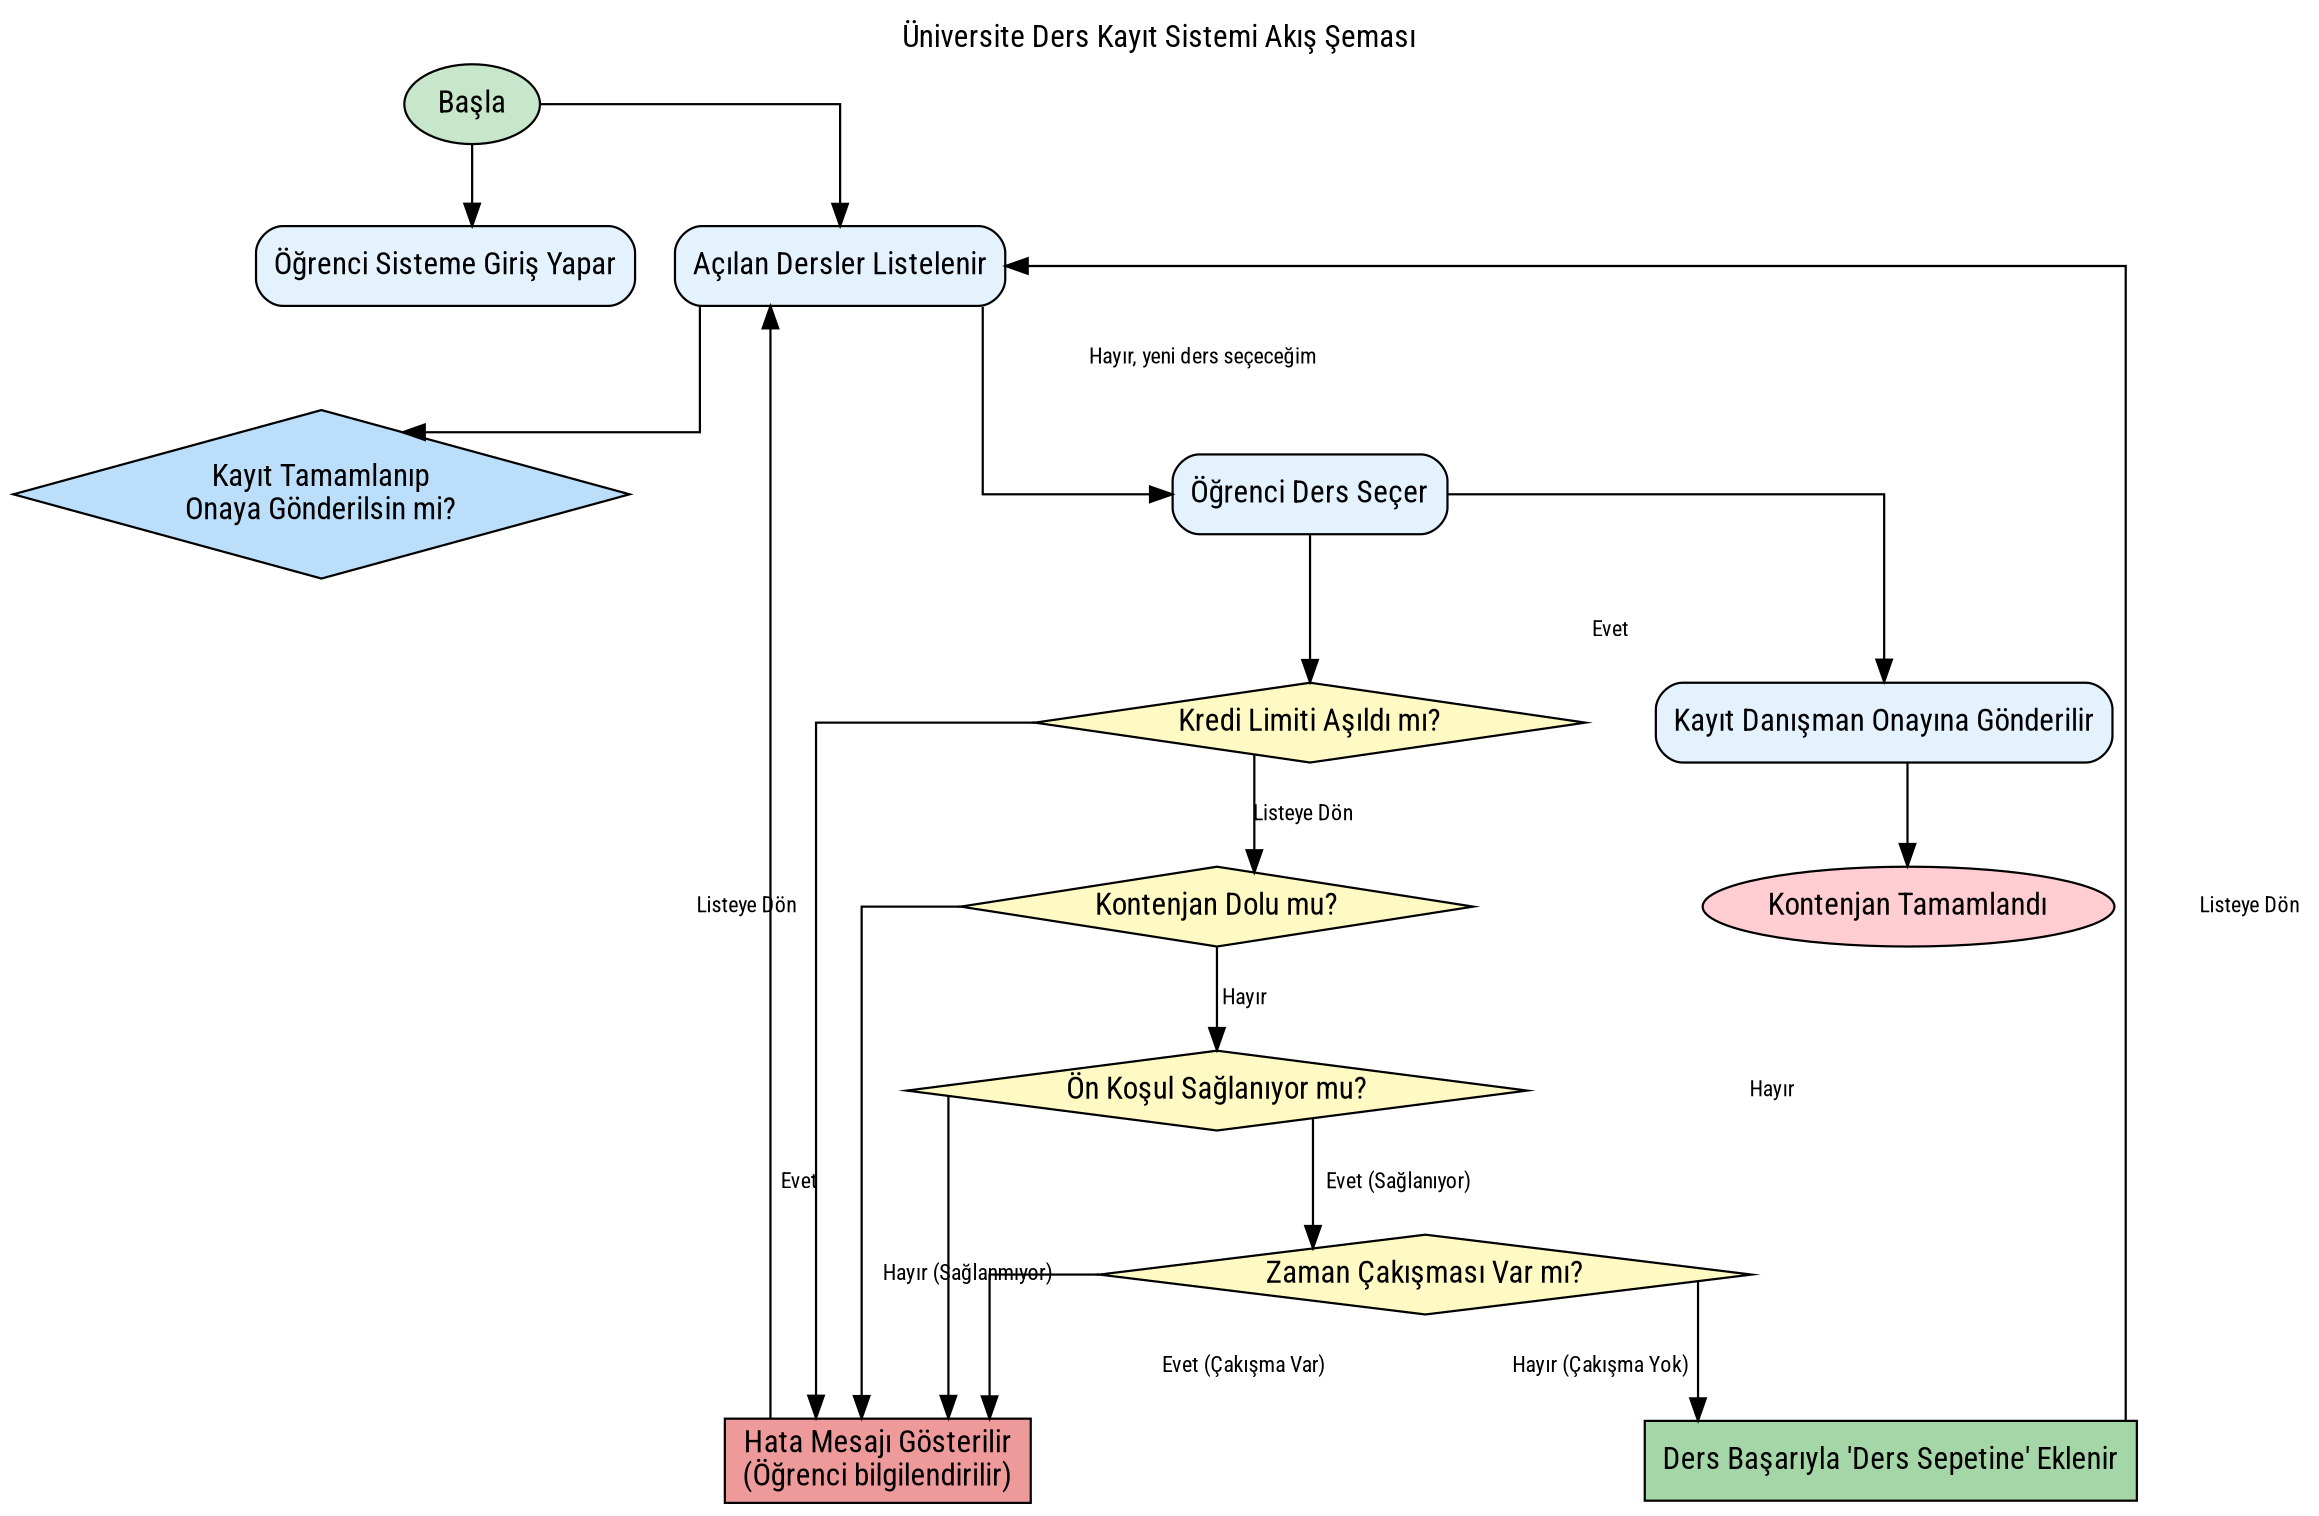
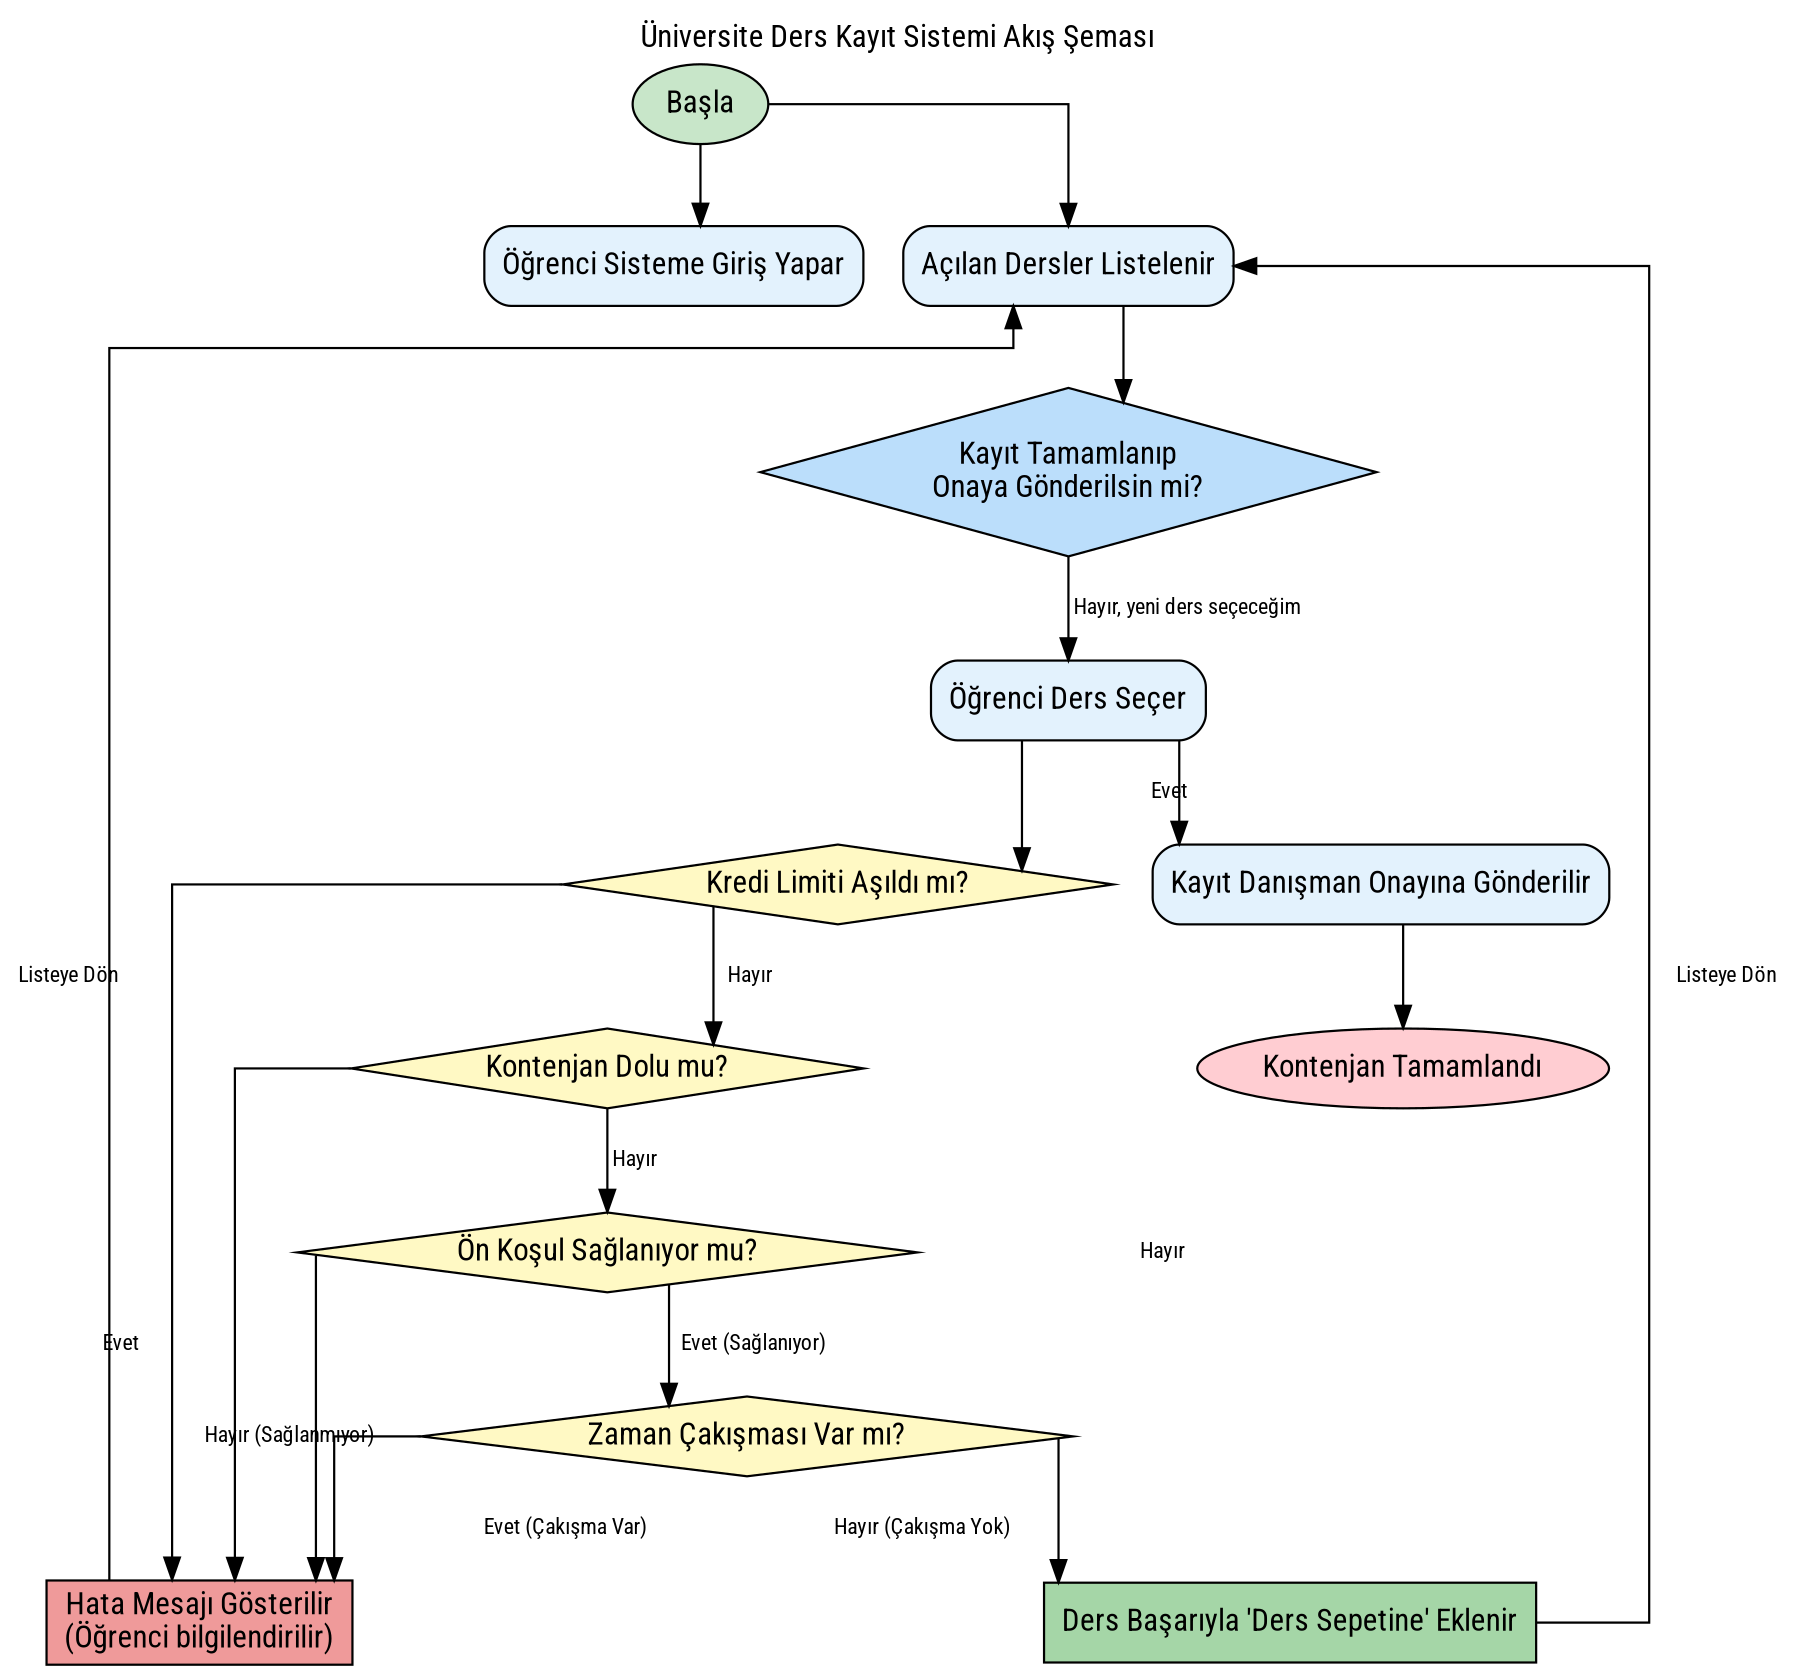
edge "Açılan Dersler Listelenir" -> "Öğrenci Ders Seçer": now "Kayıt Tamamlanıp Onaya Gönderilsin mi?" -> "Öğrenci Ders Seçer"
edge "Kredi Limiti Aşıldı mı?" -> "Kontenjan Dolu mu?": label " Listeye Dön " -> " Hayır "
